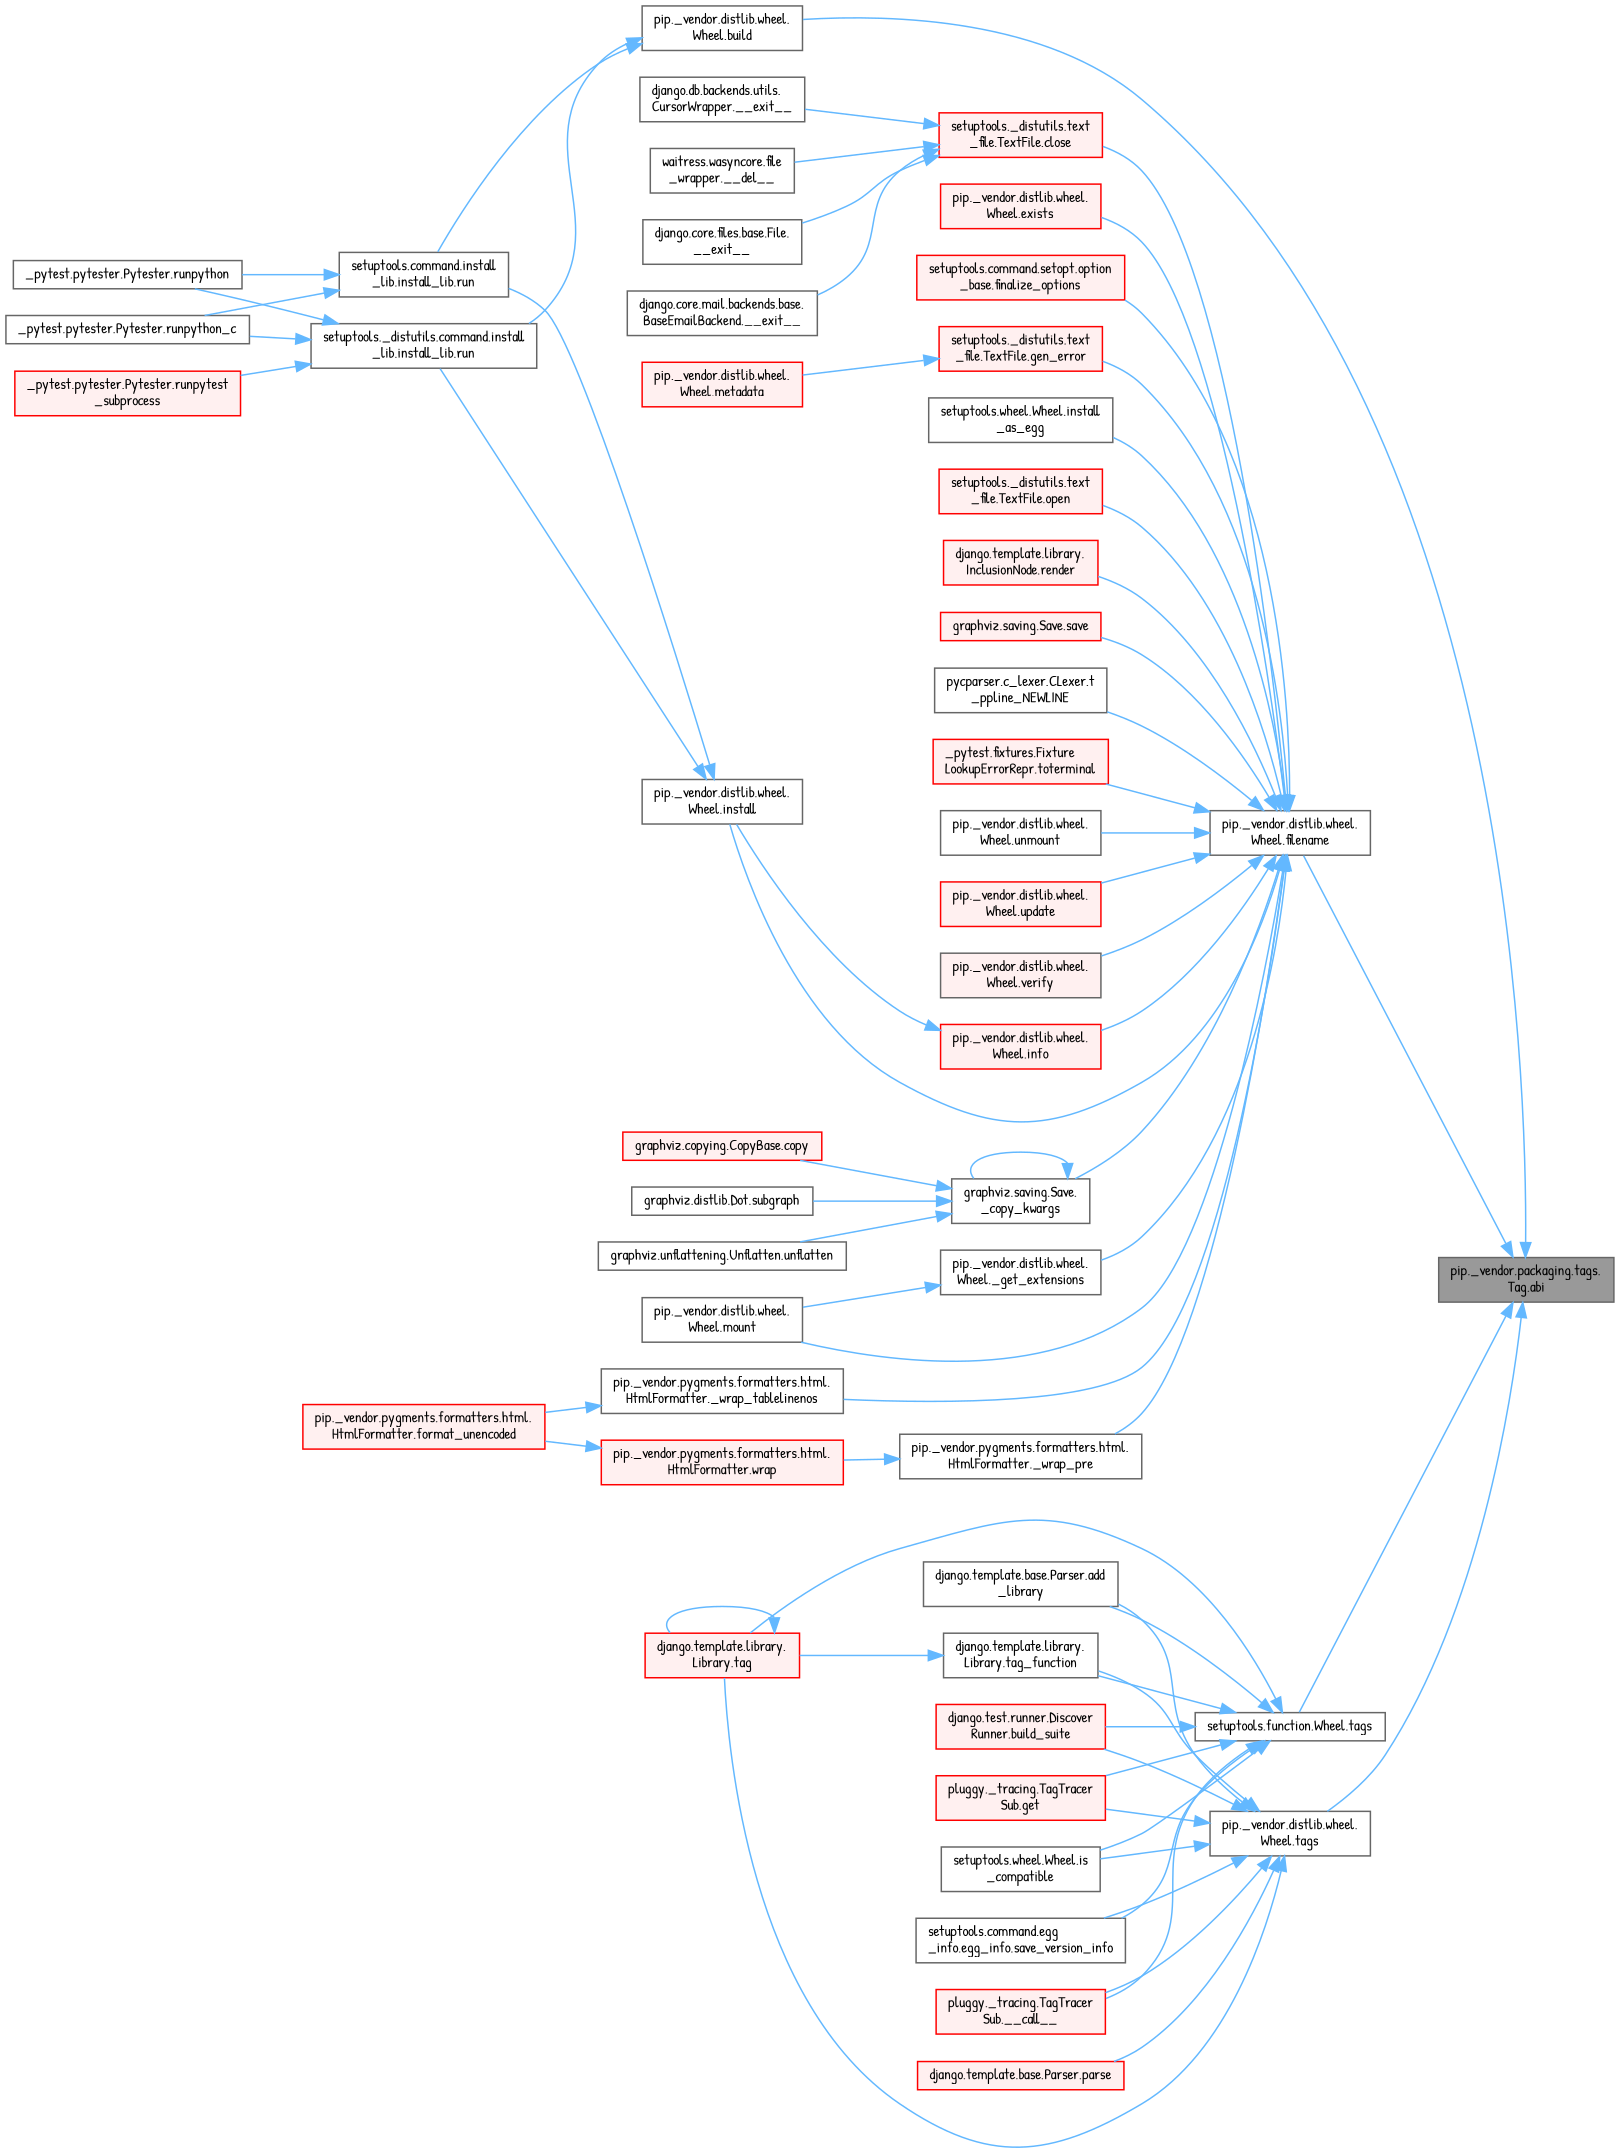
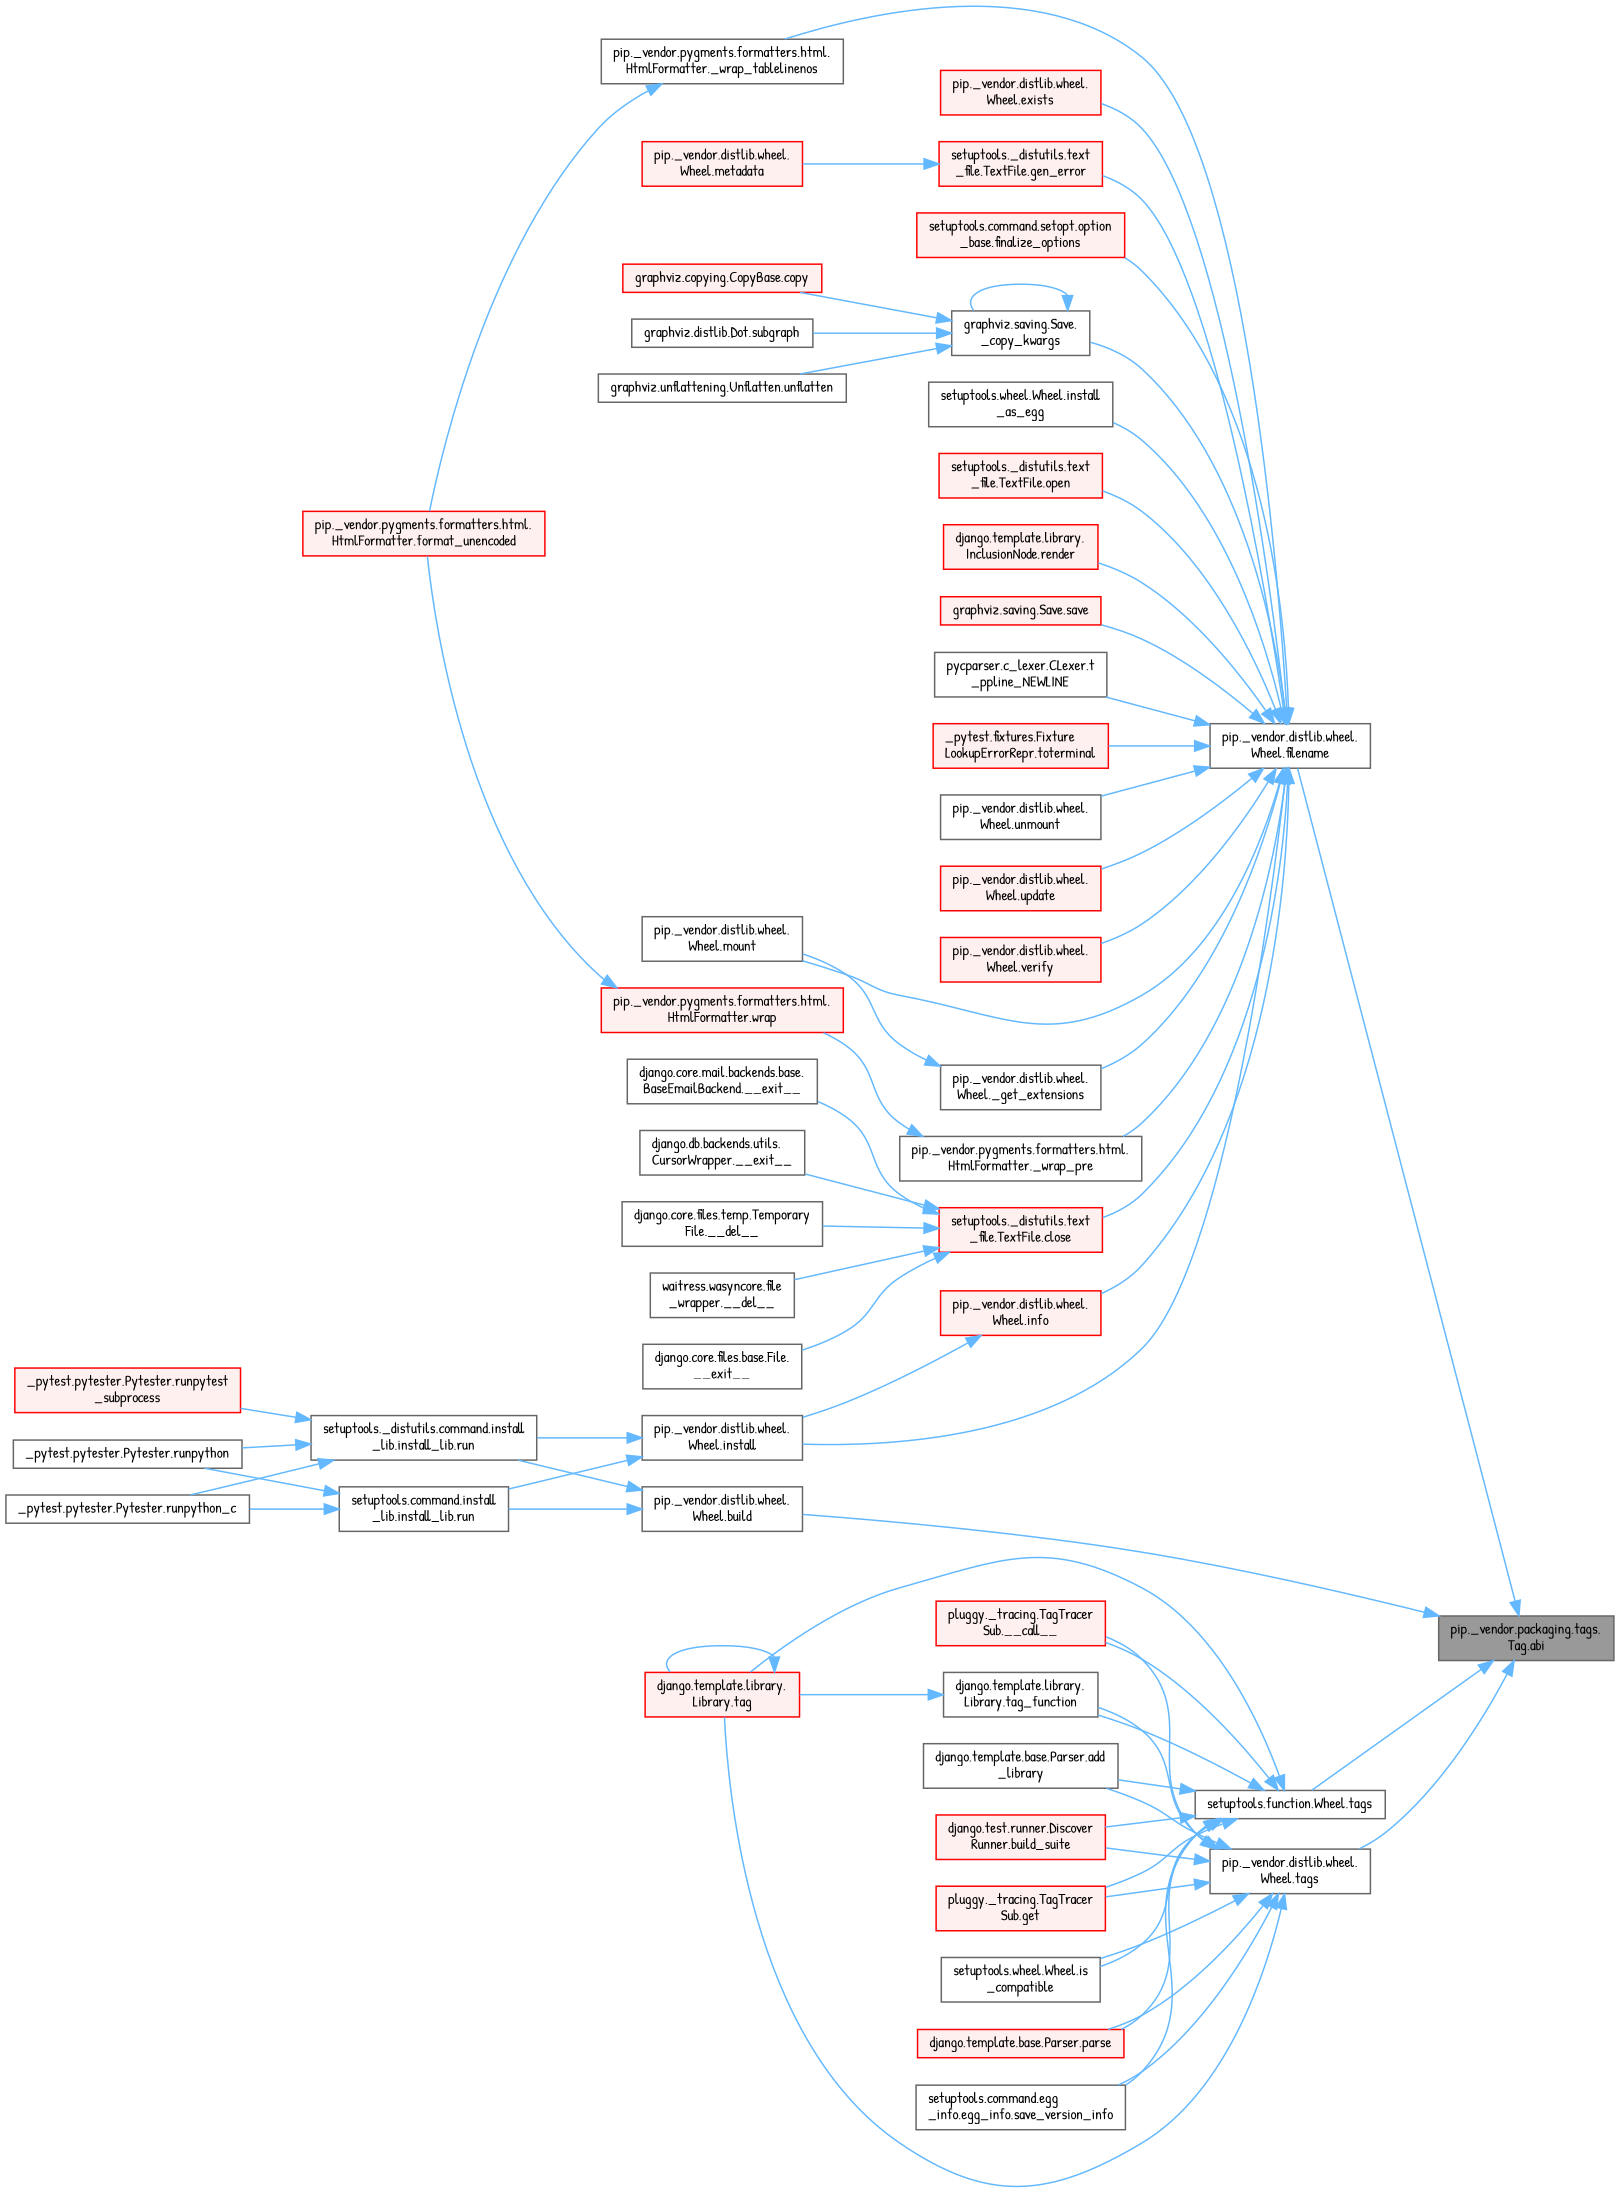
node "pip._vendor.distlib.wheel. Wheel.verify": color grey40 -> red
node "django.core.files.temp.Temporary File.__del__": added
edge "django.template.base.Parser.parse" -> "setuptools.function.Wheel.tags": added
